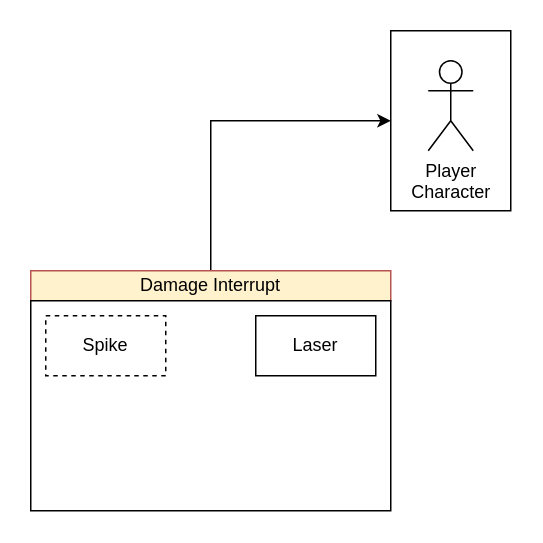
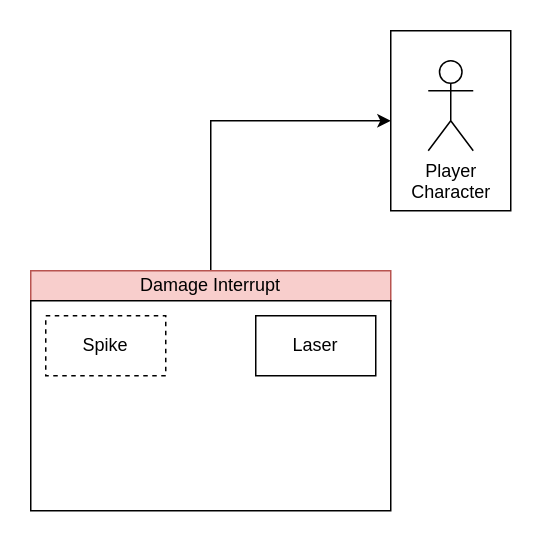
node "Damage Interrupt": fillcolor #fff2cc -> #f8cecc
